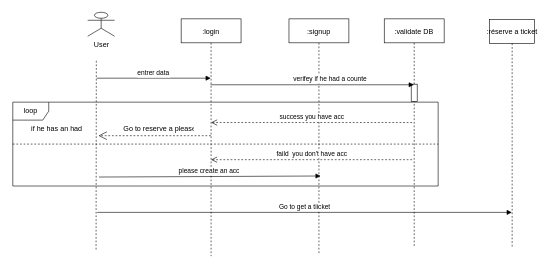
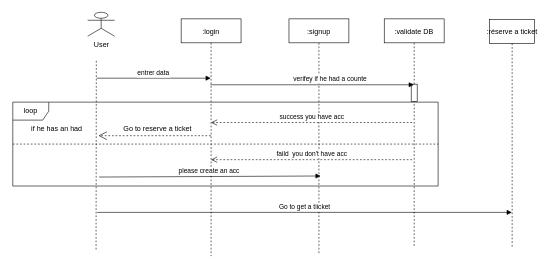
node "Go to reserve a please": label "Go to reserve a please" -> "Go to reserve a ticket"
